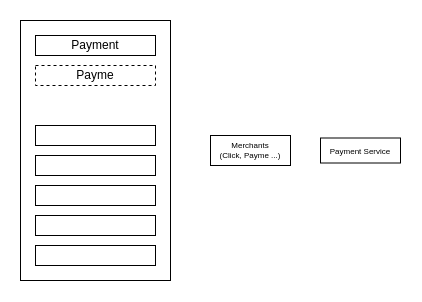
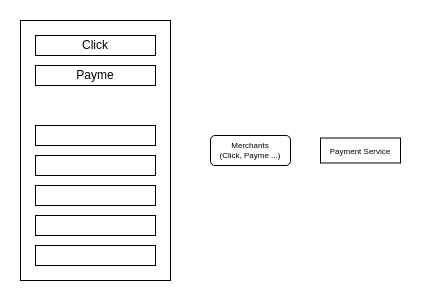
node "Payment": label "Payment" -> "Click"
node "Payme": style dashed -> solid
node "Merchants (Click, Payme ...)": shape rectangle -> rounded rectangle
